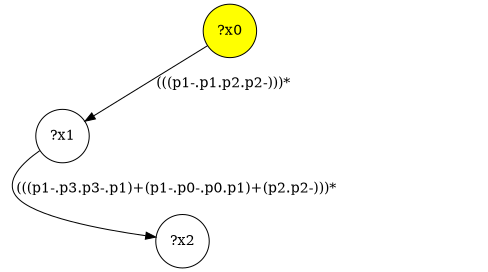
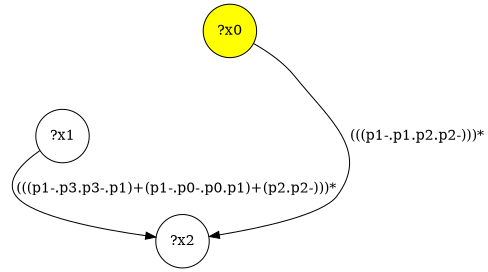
edge "?x0" -> "?x1": now "?x0" -> "?x2"
